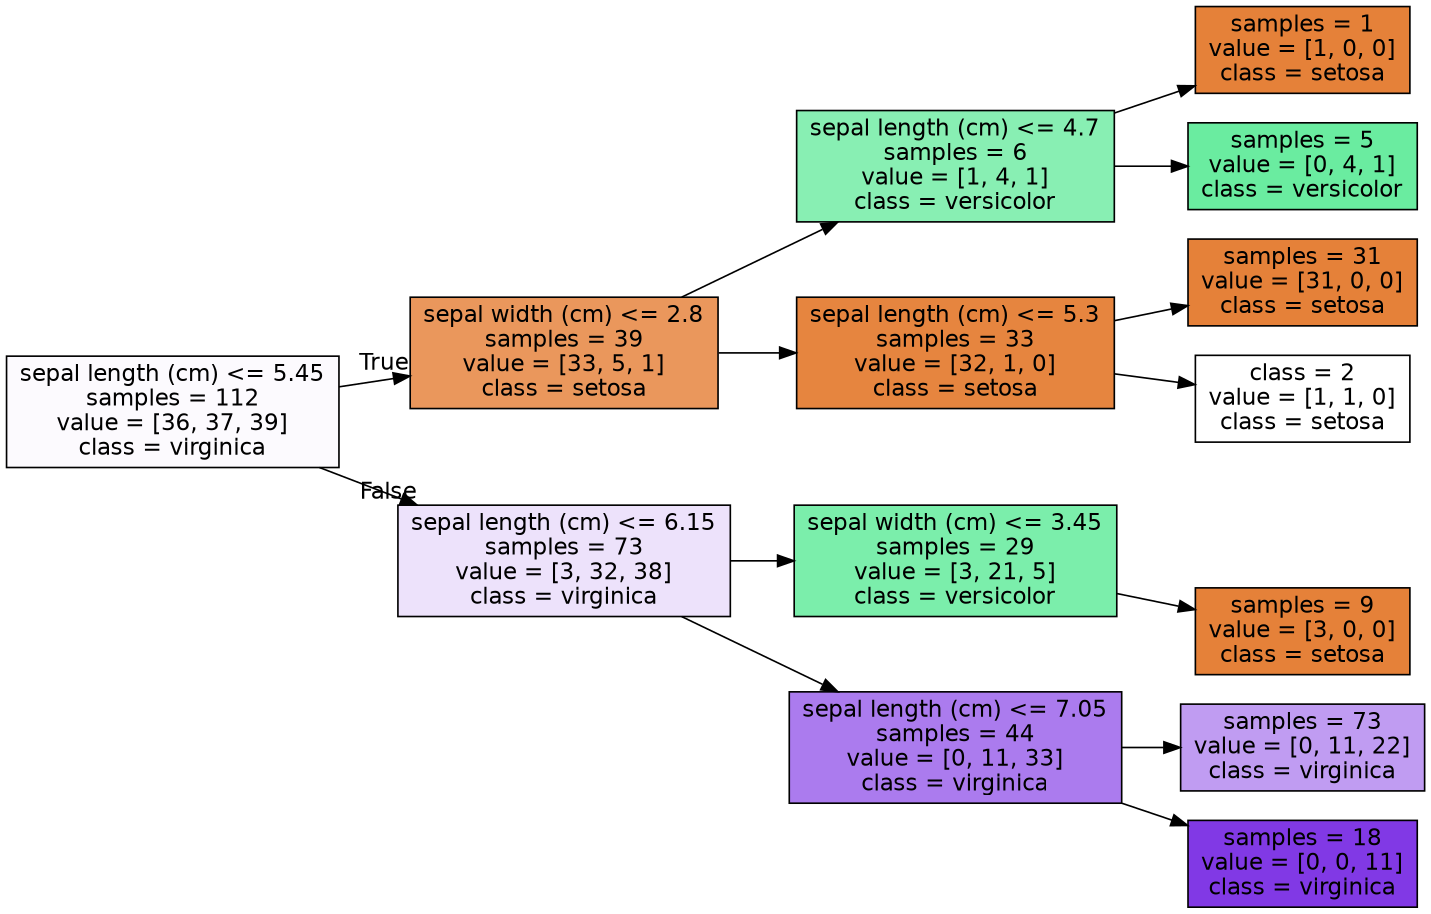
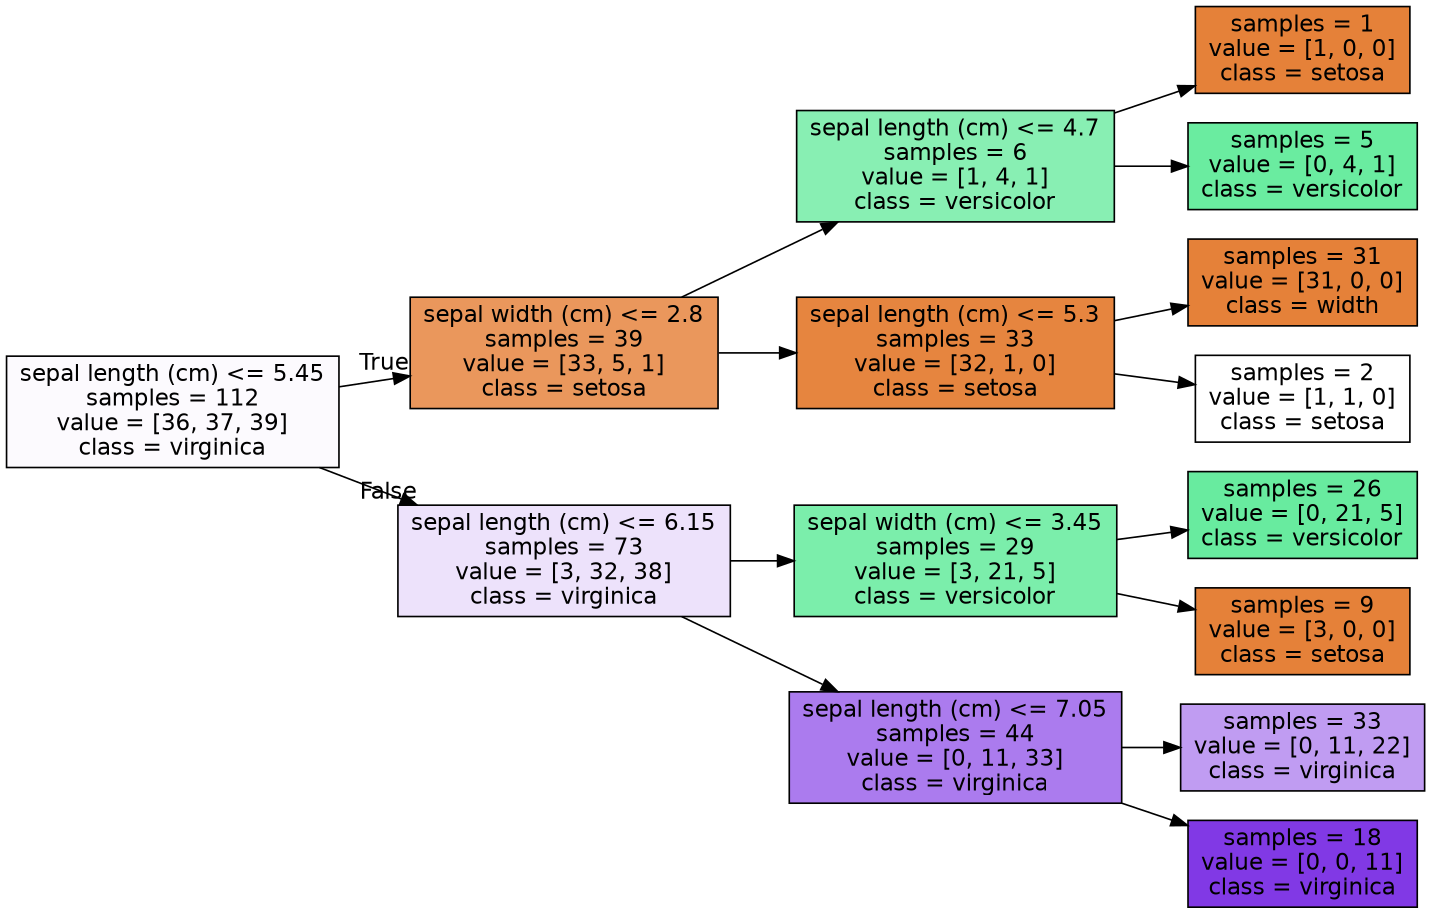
node "samples = 31 value = [31, 0, 0] class = setosa": label "samples = 31 value = [31, 0, 0] class = setosa" -> "samples = 31 value = [31, 0, 0] class = width"
node "class = 2 value = [1, 1, 0] class = setosa": label "class = 2 value = [1, 1, 0] class = setosa" -> "samples = 2 value = [1, 1, 0] class = setosa"
node "samples = 26 value = [0, 21, 5] class = versicolor": added
node "samples = 73 value = [0, 11, 22] class = virginica": label "samples = 73 value = [0, 11, 22] class = virginica" -> "samples = 33 value = [0, 11, 22] class = virginica"
